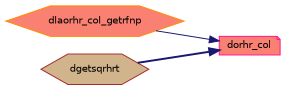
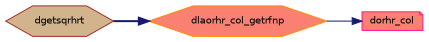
edge "dgetsqrhrt" -> "dorhr_col": now "dgetsqrhrt" -> "dlaorhr_col_getrfnp"
